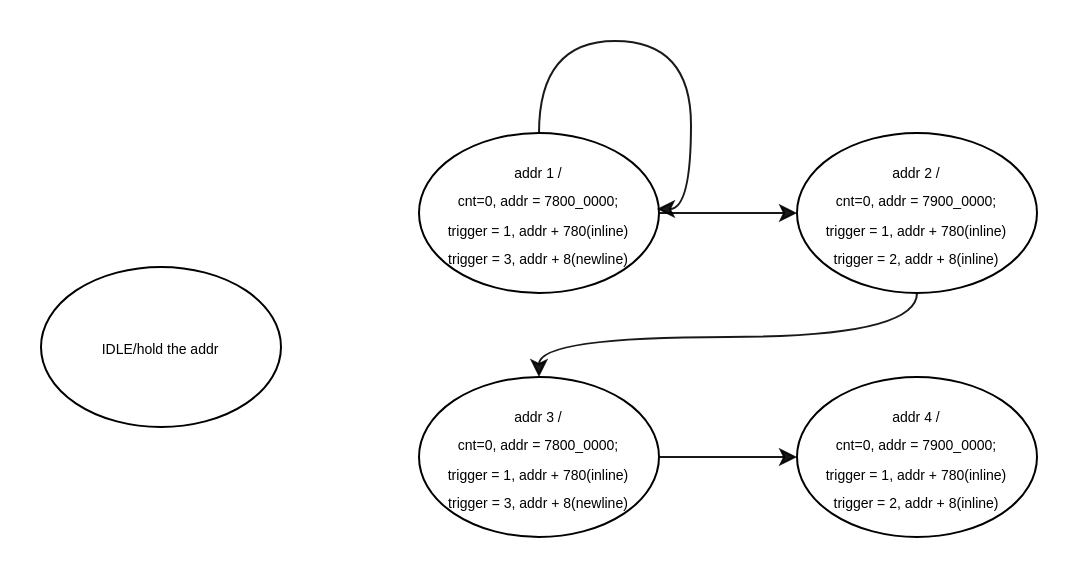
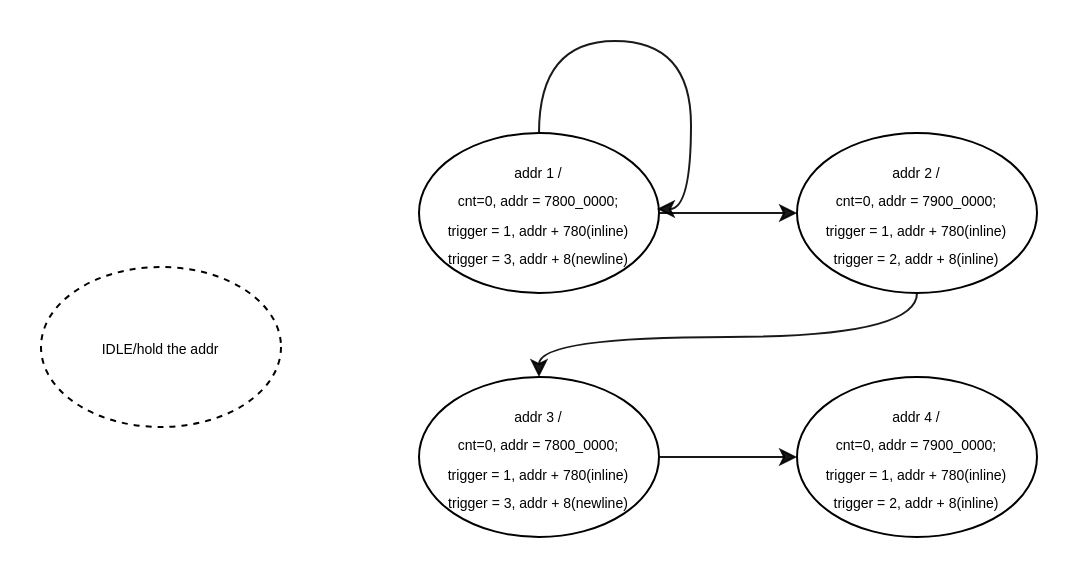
node "IDLE/hold the addr": style solid -> dashed
